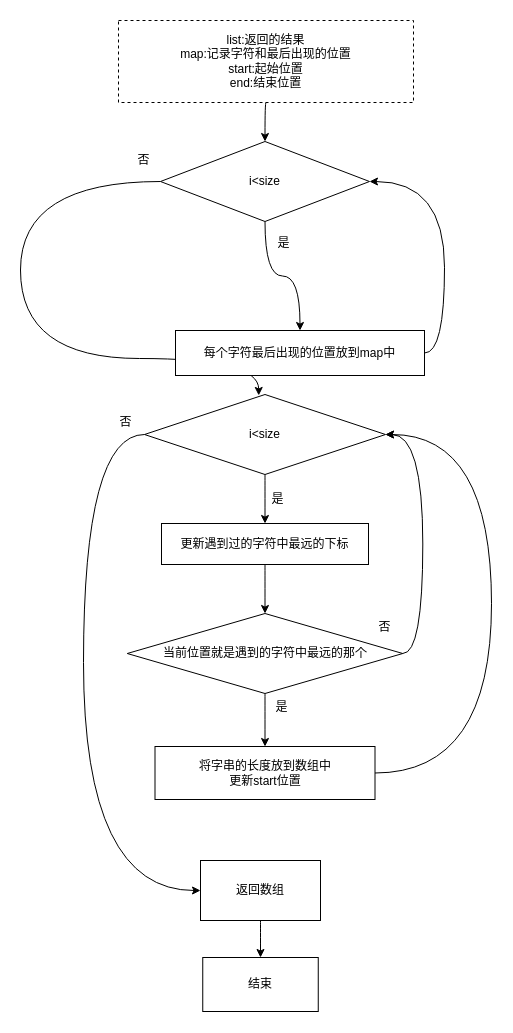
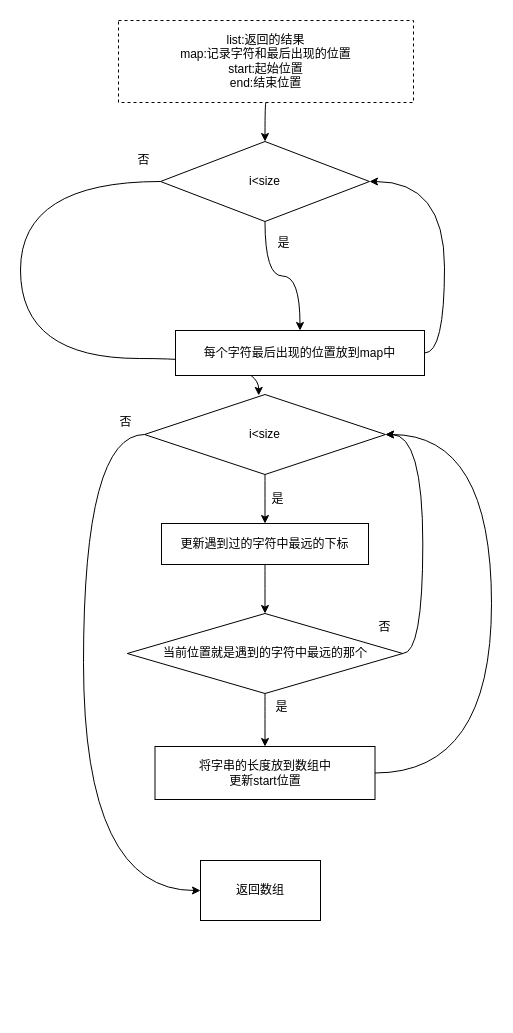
edge "返回数组" -> "结束": removed
node "结束": removed
